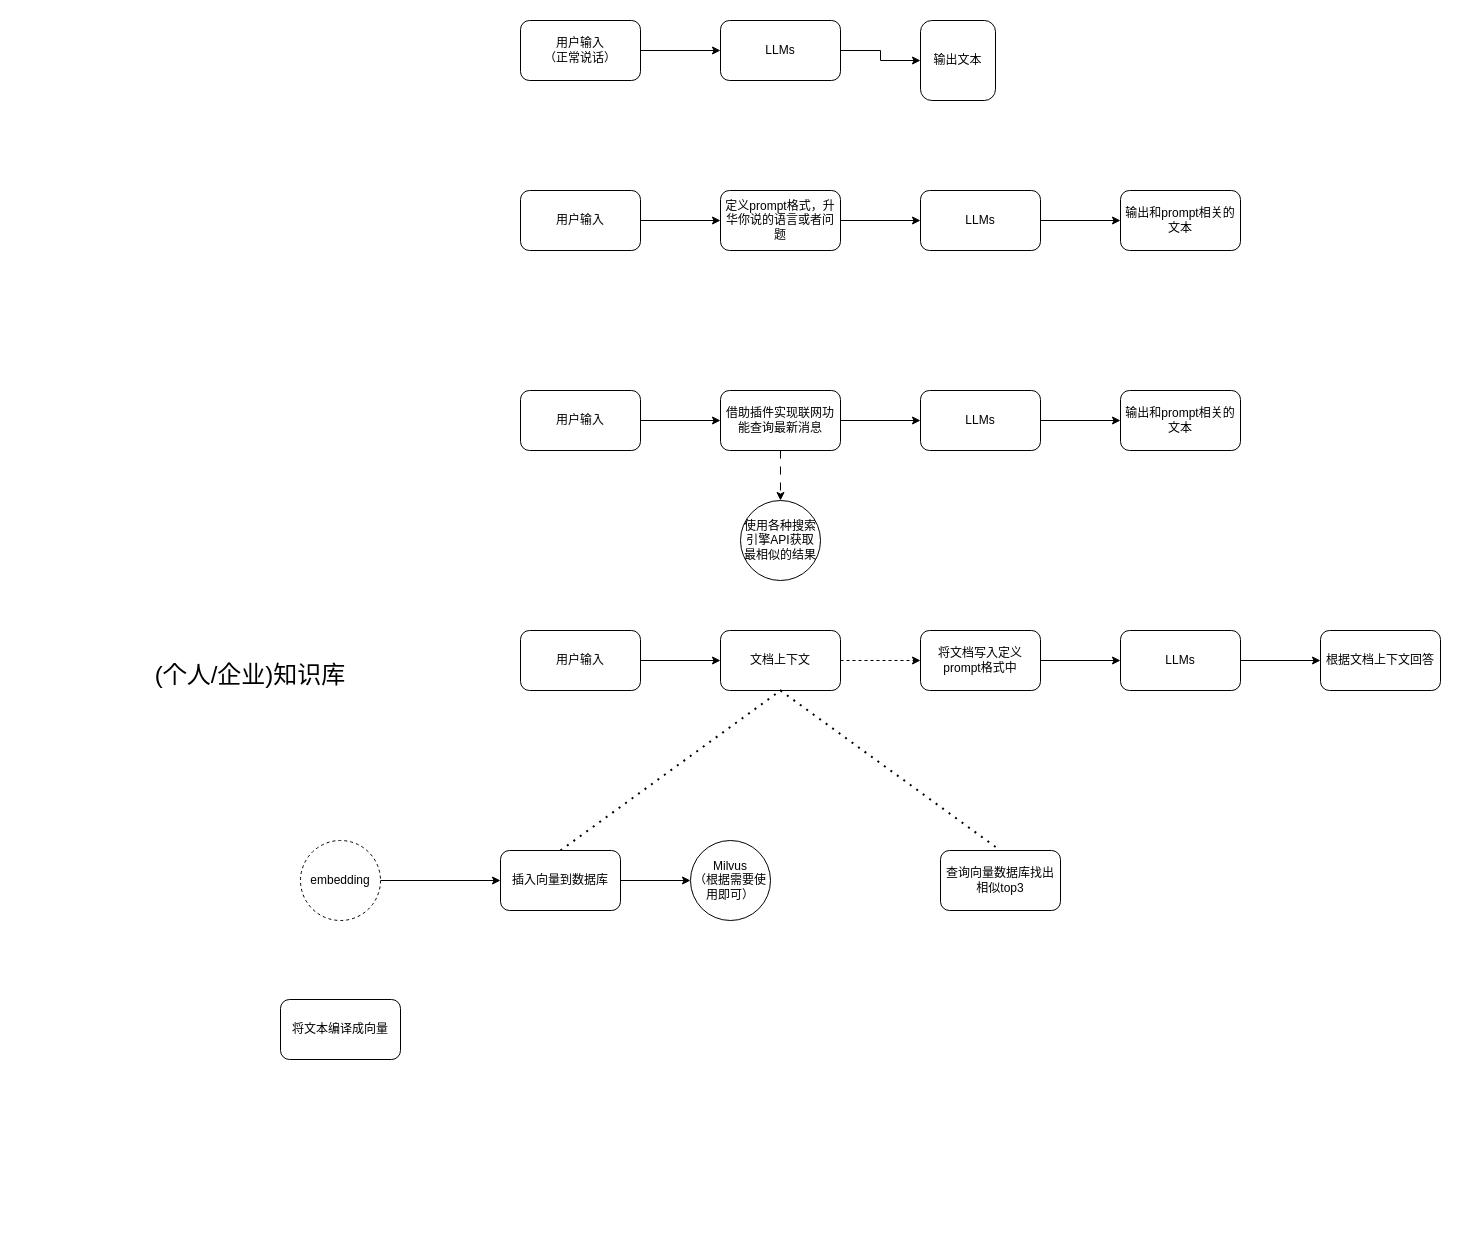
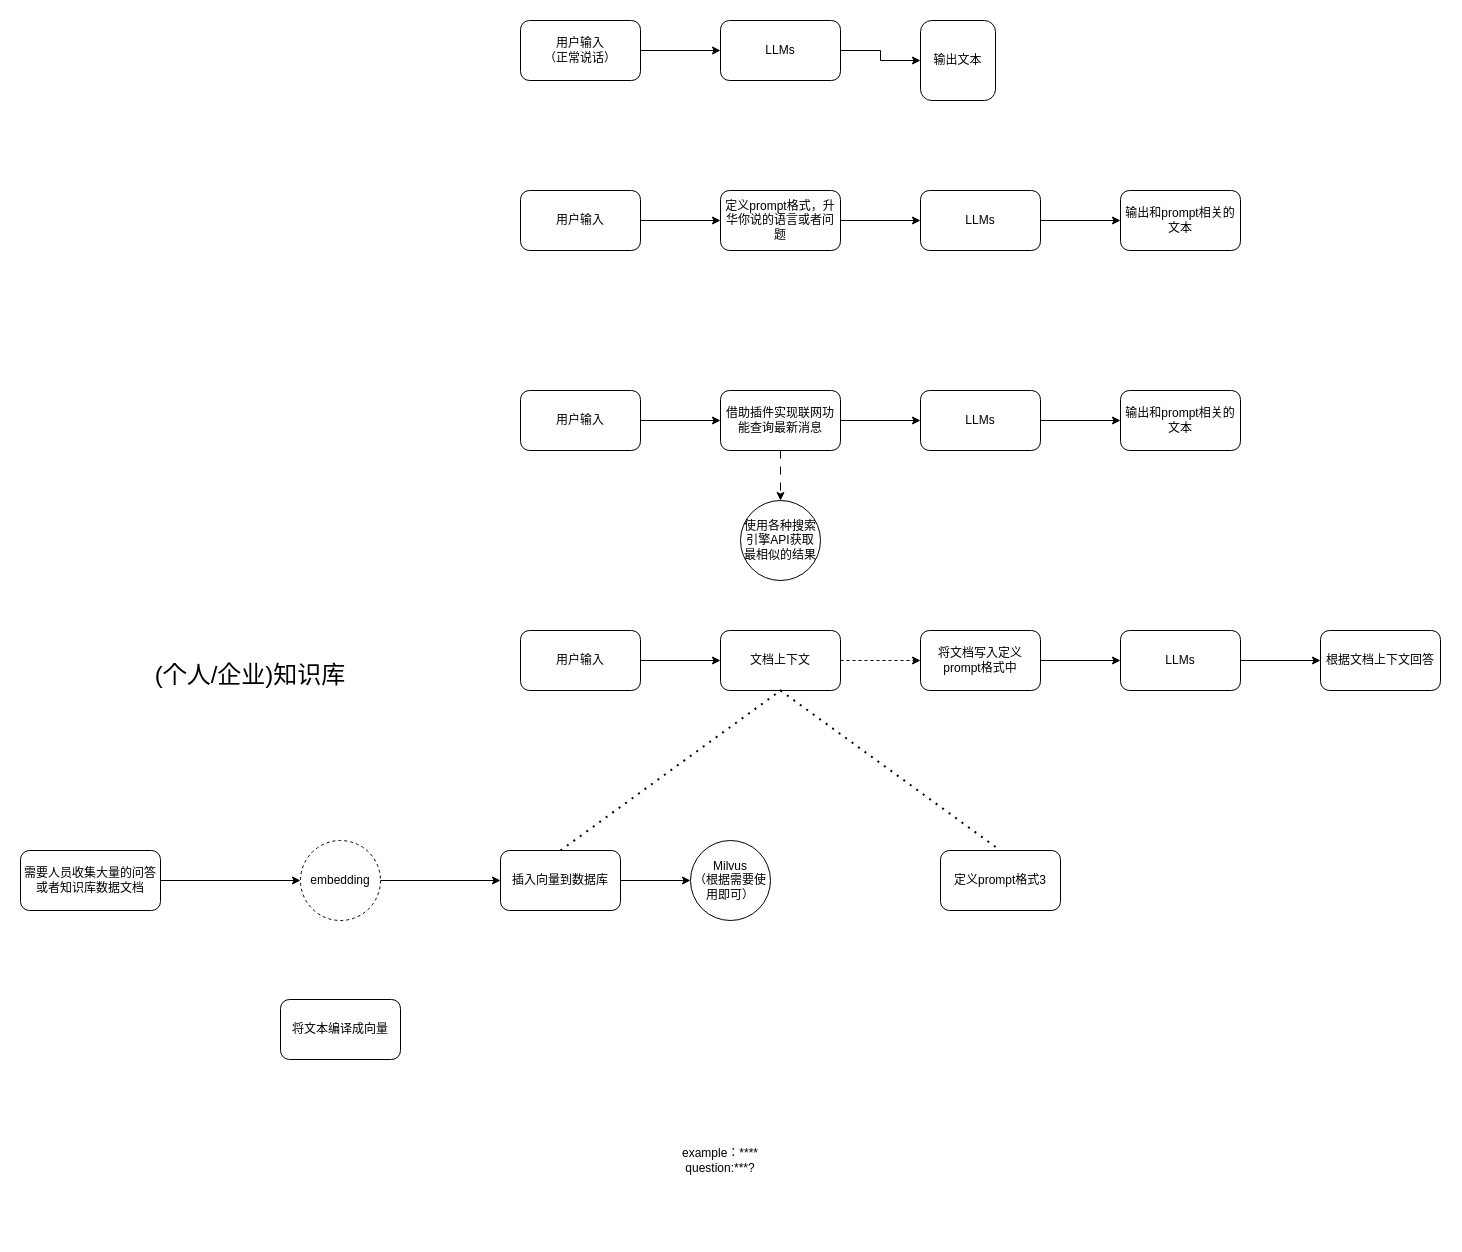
node "需要人员收集大量的问答或者知识库数据文档": added
edge "需要人员收集大量的问答或者知识库数据文档" -> "embedding": added
node "查询向量数据库找出相似top3": label "查询向量数据库找出相似top3" -> "定义prompt格式3"
node "example：**** question:***?": added
